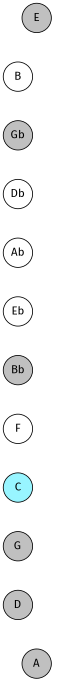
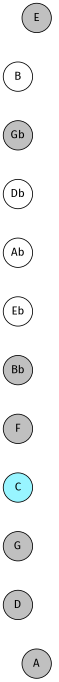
node "F": fillcolor white -> gray
